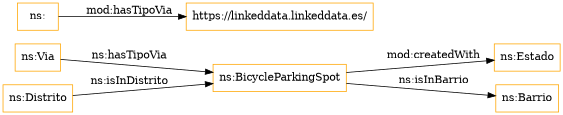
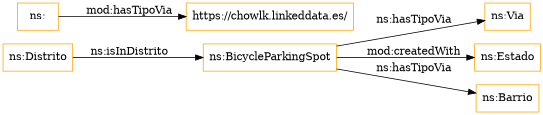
node "https://linkeddata.linkeddata.es/": label "https://linkeddata.linkeddata.es/" -> "https://chowlk.linkeddata.es/"
edge "ns:Via" -> "ns:BicycleParkingSpot": reversed
edge "ns:BicycleParkingSpot" -> "ns:Barrio": label "ns:isInBarrio" -> "ns:hasTipoVia"
